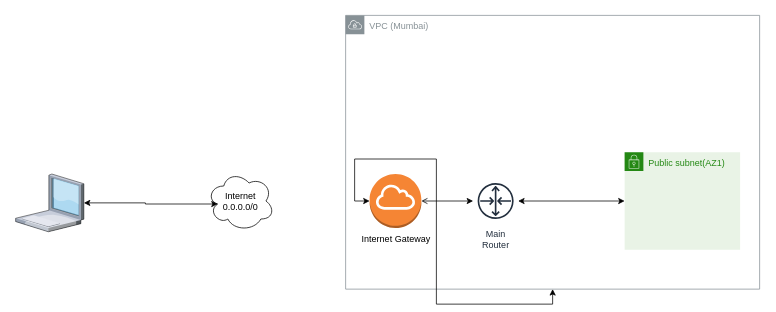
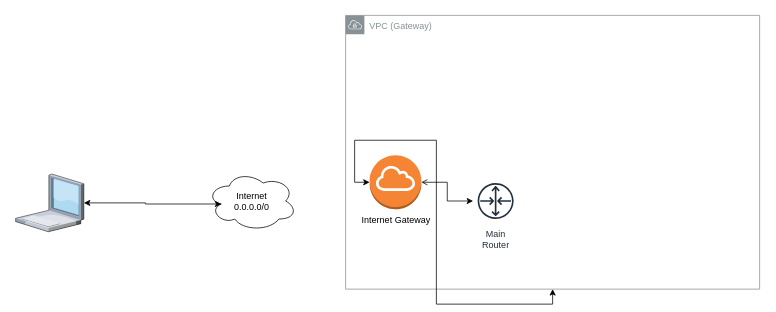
node "VPC (Mumbai)": label "VPC (Mumbai)" -> "VPC (Gateway)"
node "Internet 0.0.0.0/0": size 68x60 -> 90x60
node "Internet Gateway": moved (395, 201) -> (395, 182)
edge "Main Router" -- "Public subnet(AZ1)": removed
node "Public subnet(AZ1)": removed
